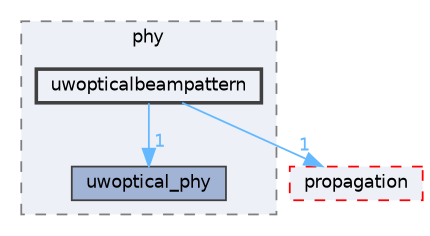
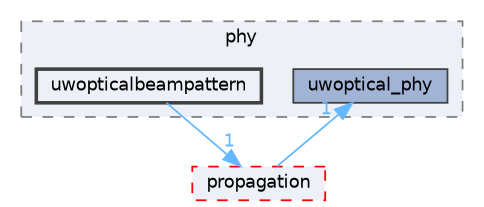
edge "uwopticalbeampattern" -> "uwoptical_phy": now "propagation" -> "uwoptical_phy"
